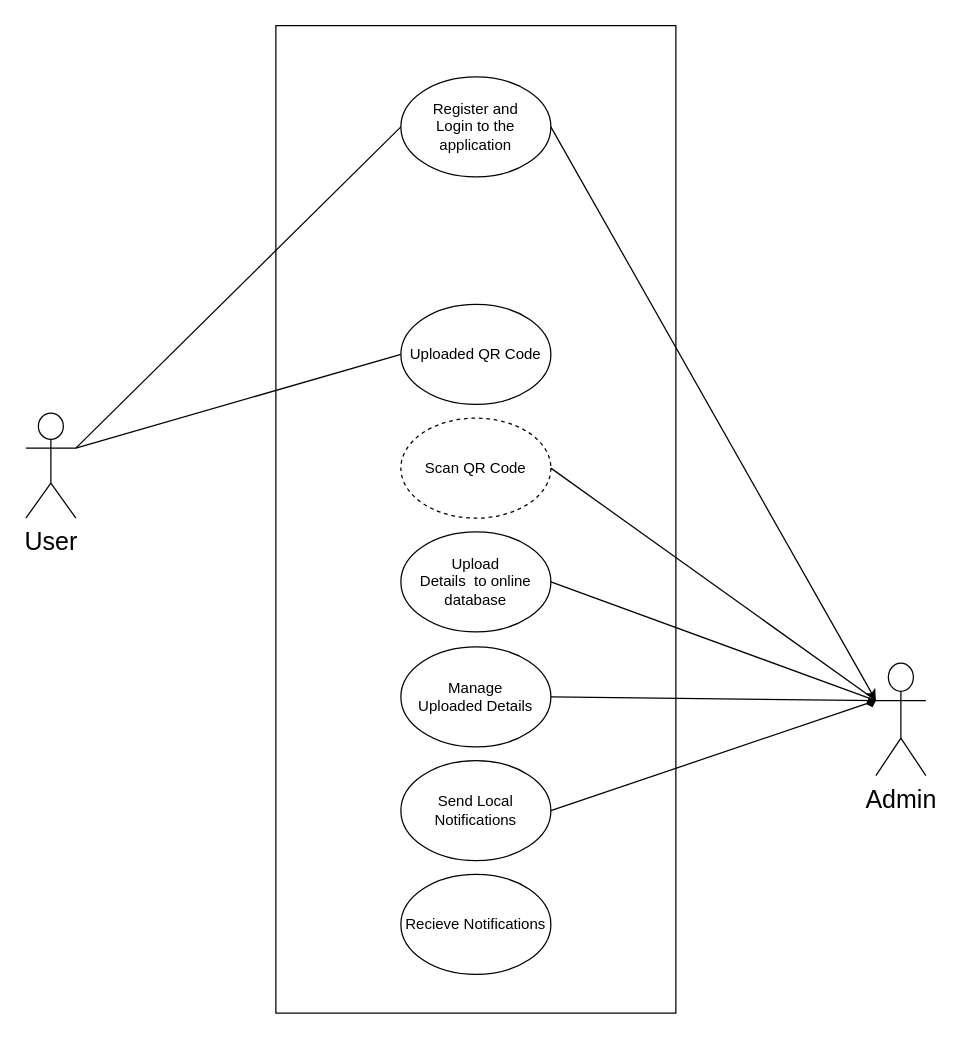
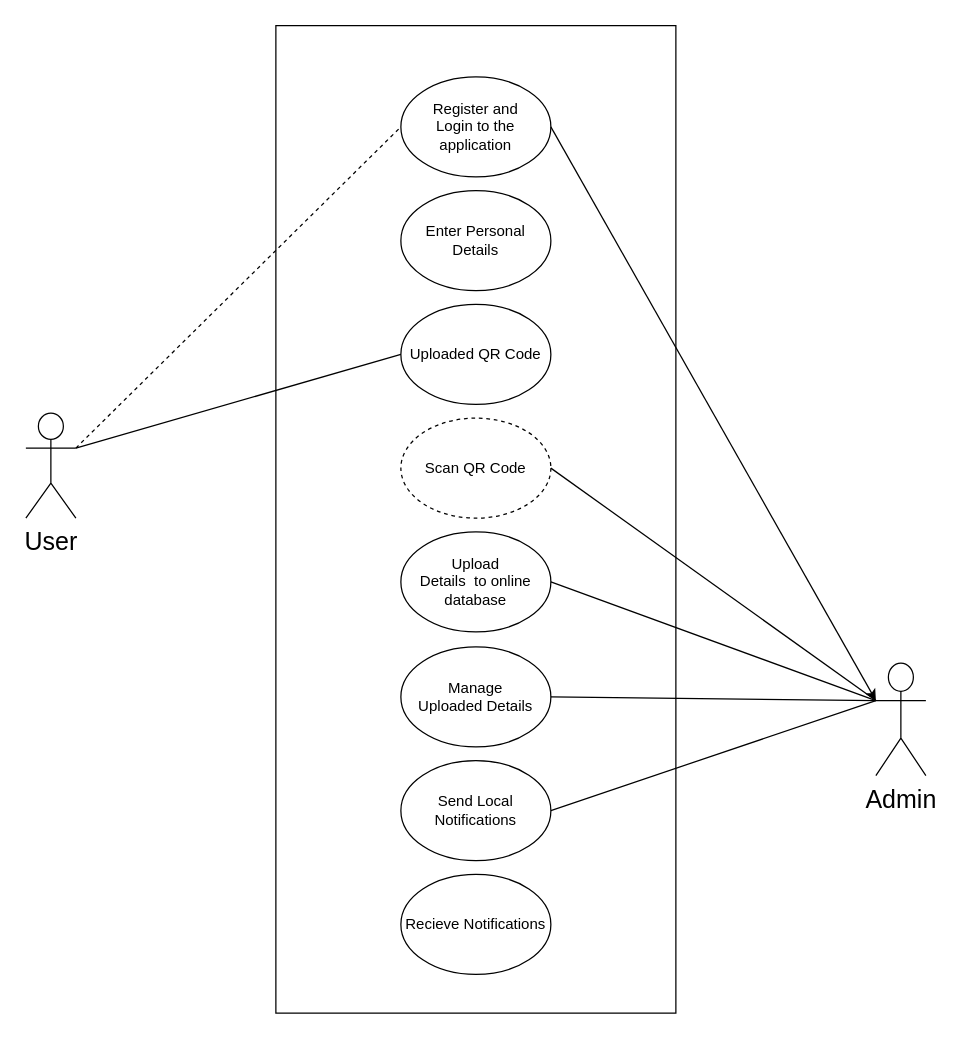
node "Enter Personal Details": added
edge "Register and Login to the application" -- "User": style solid -> dashed
edge "Send Local Notifications" -> "Admin": arrowhead diamond -> none
